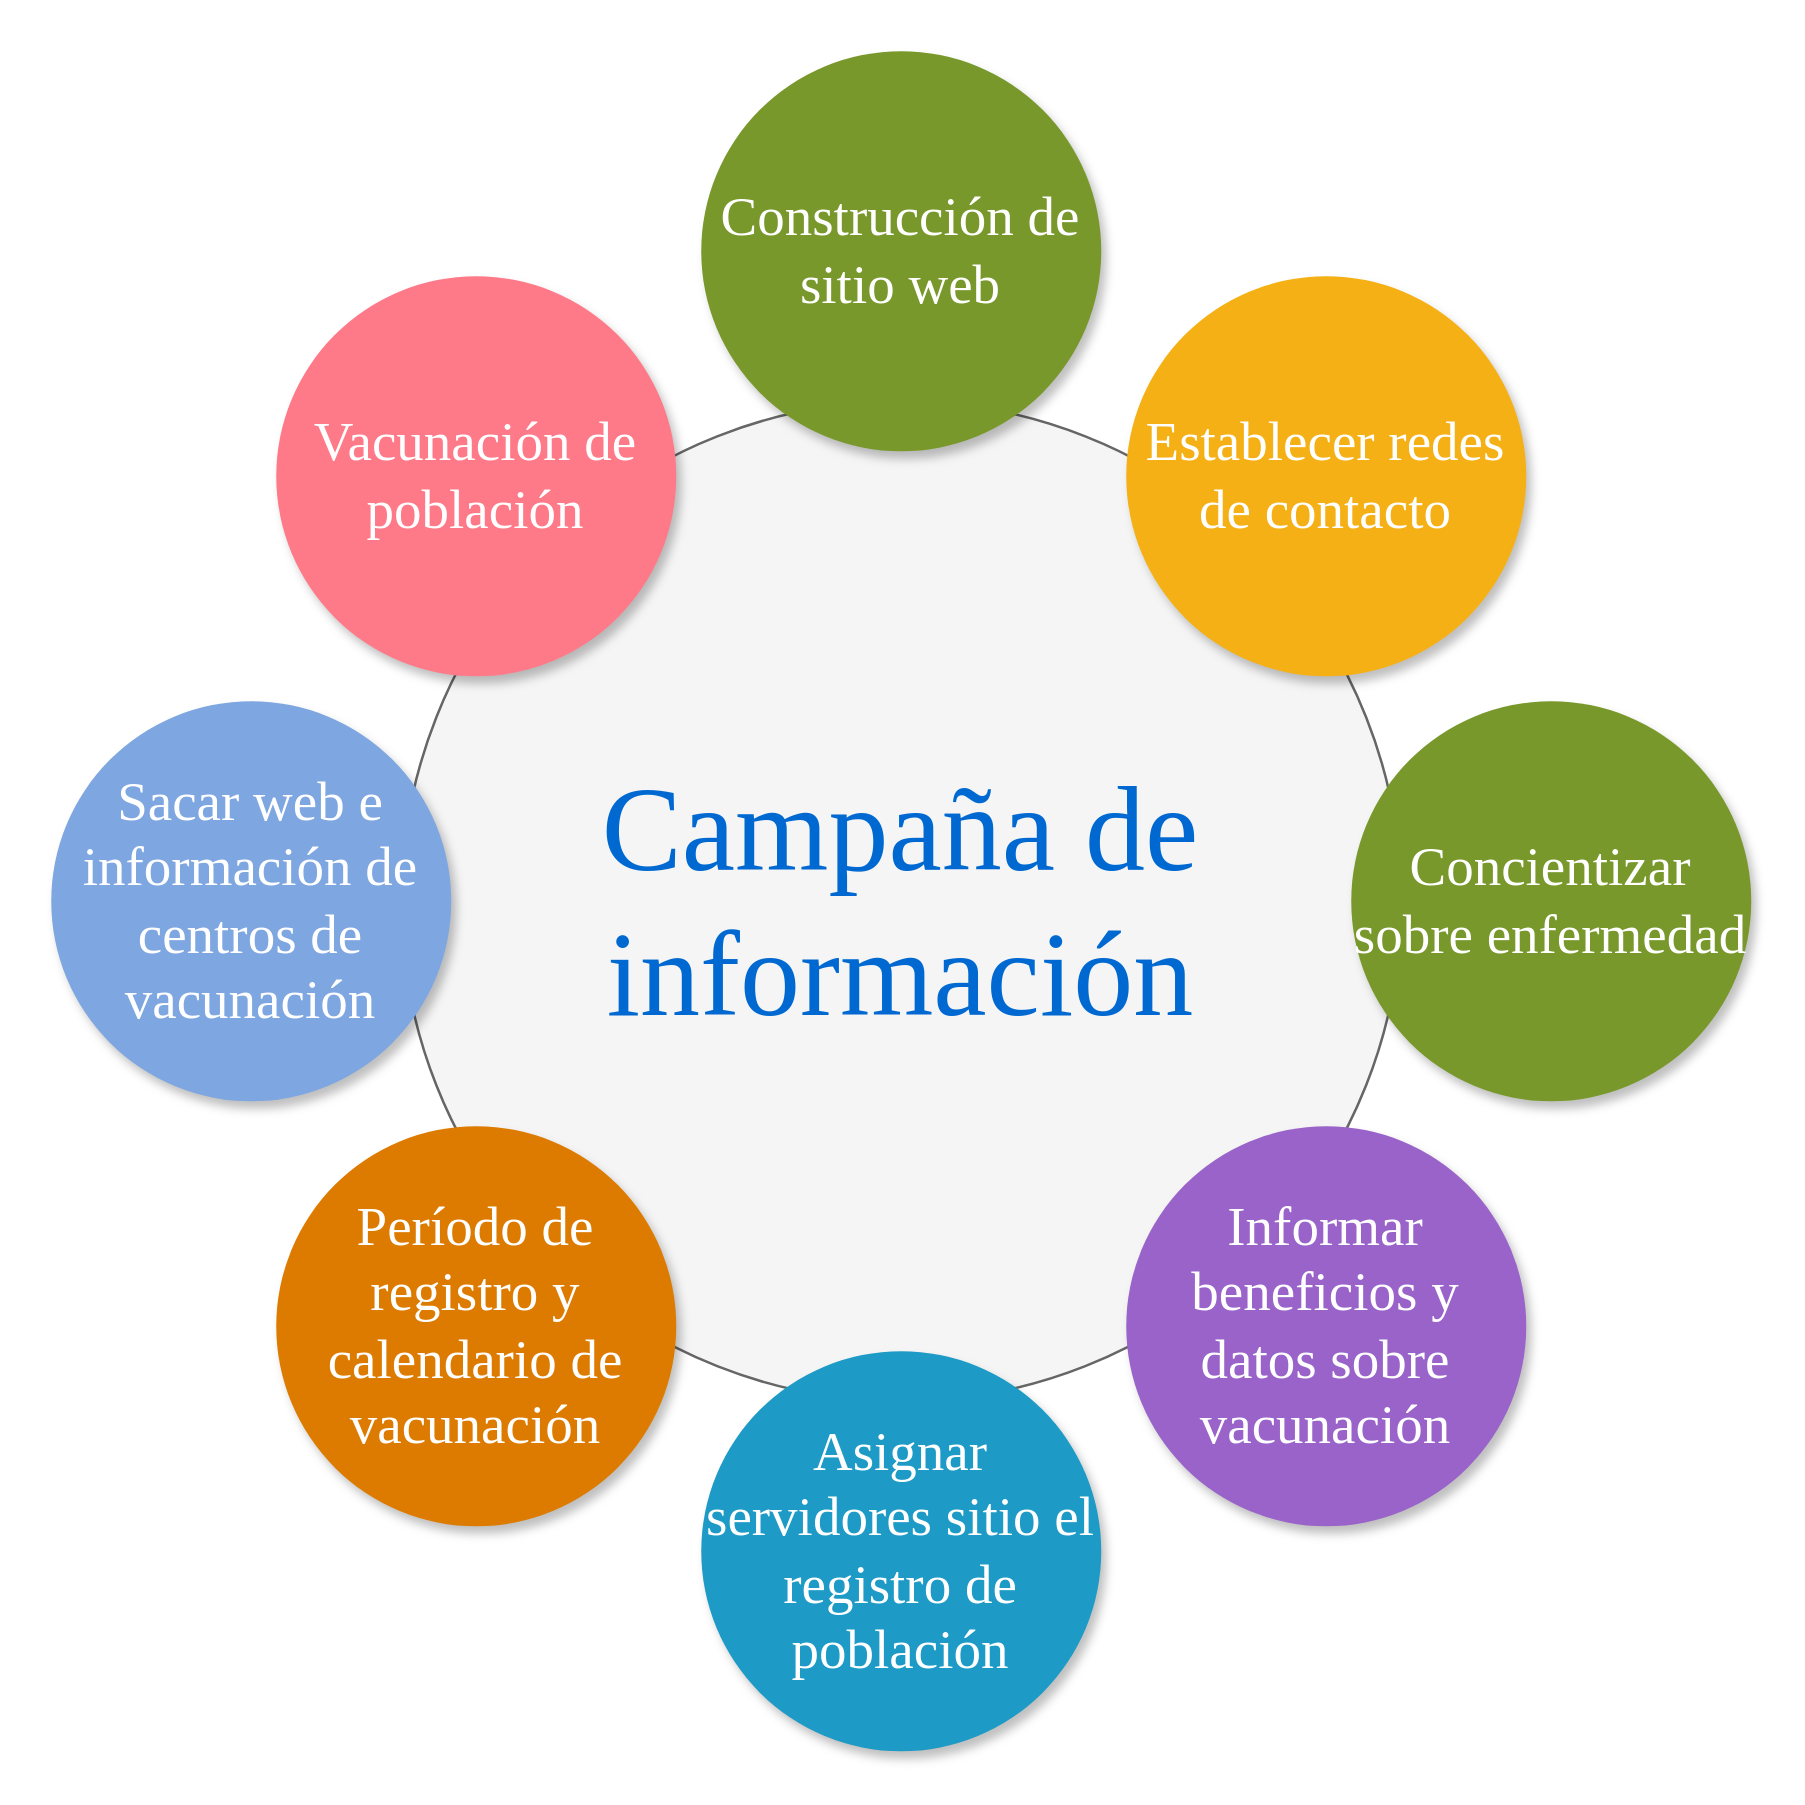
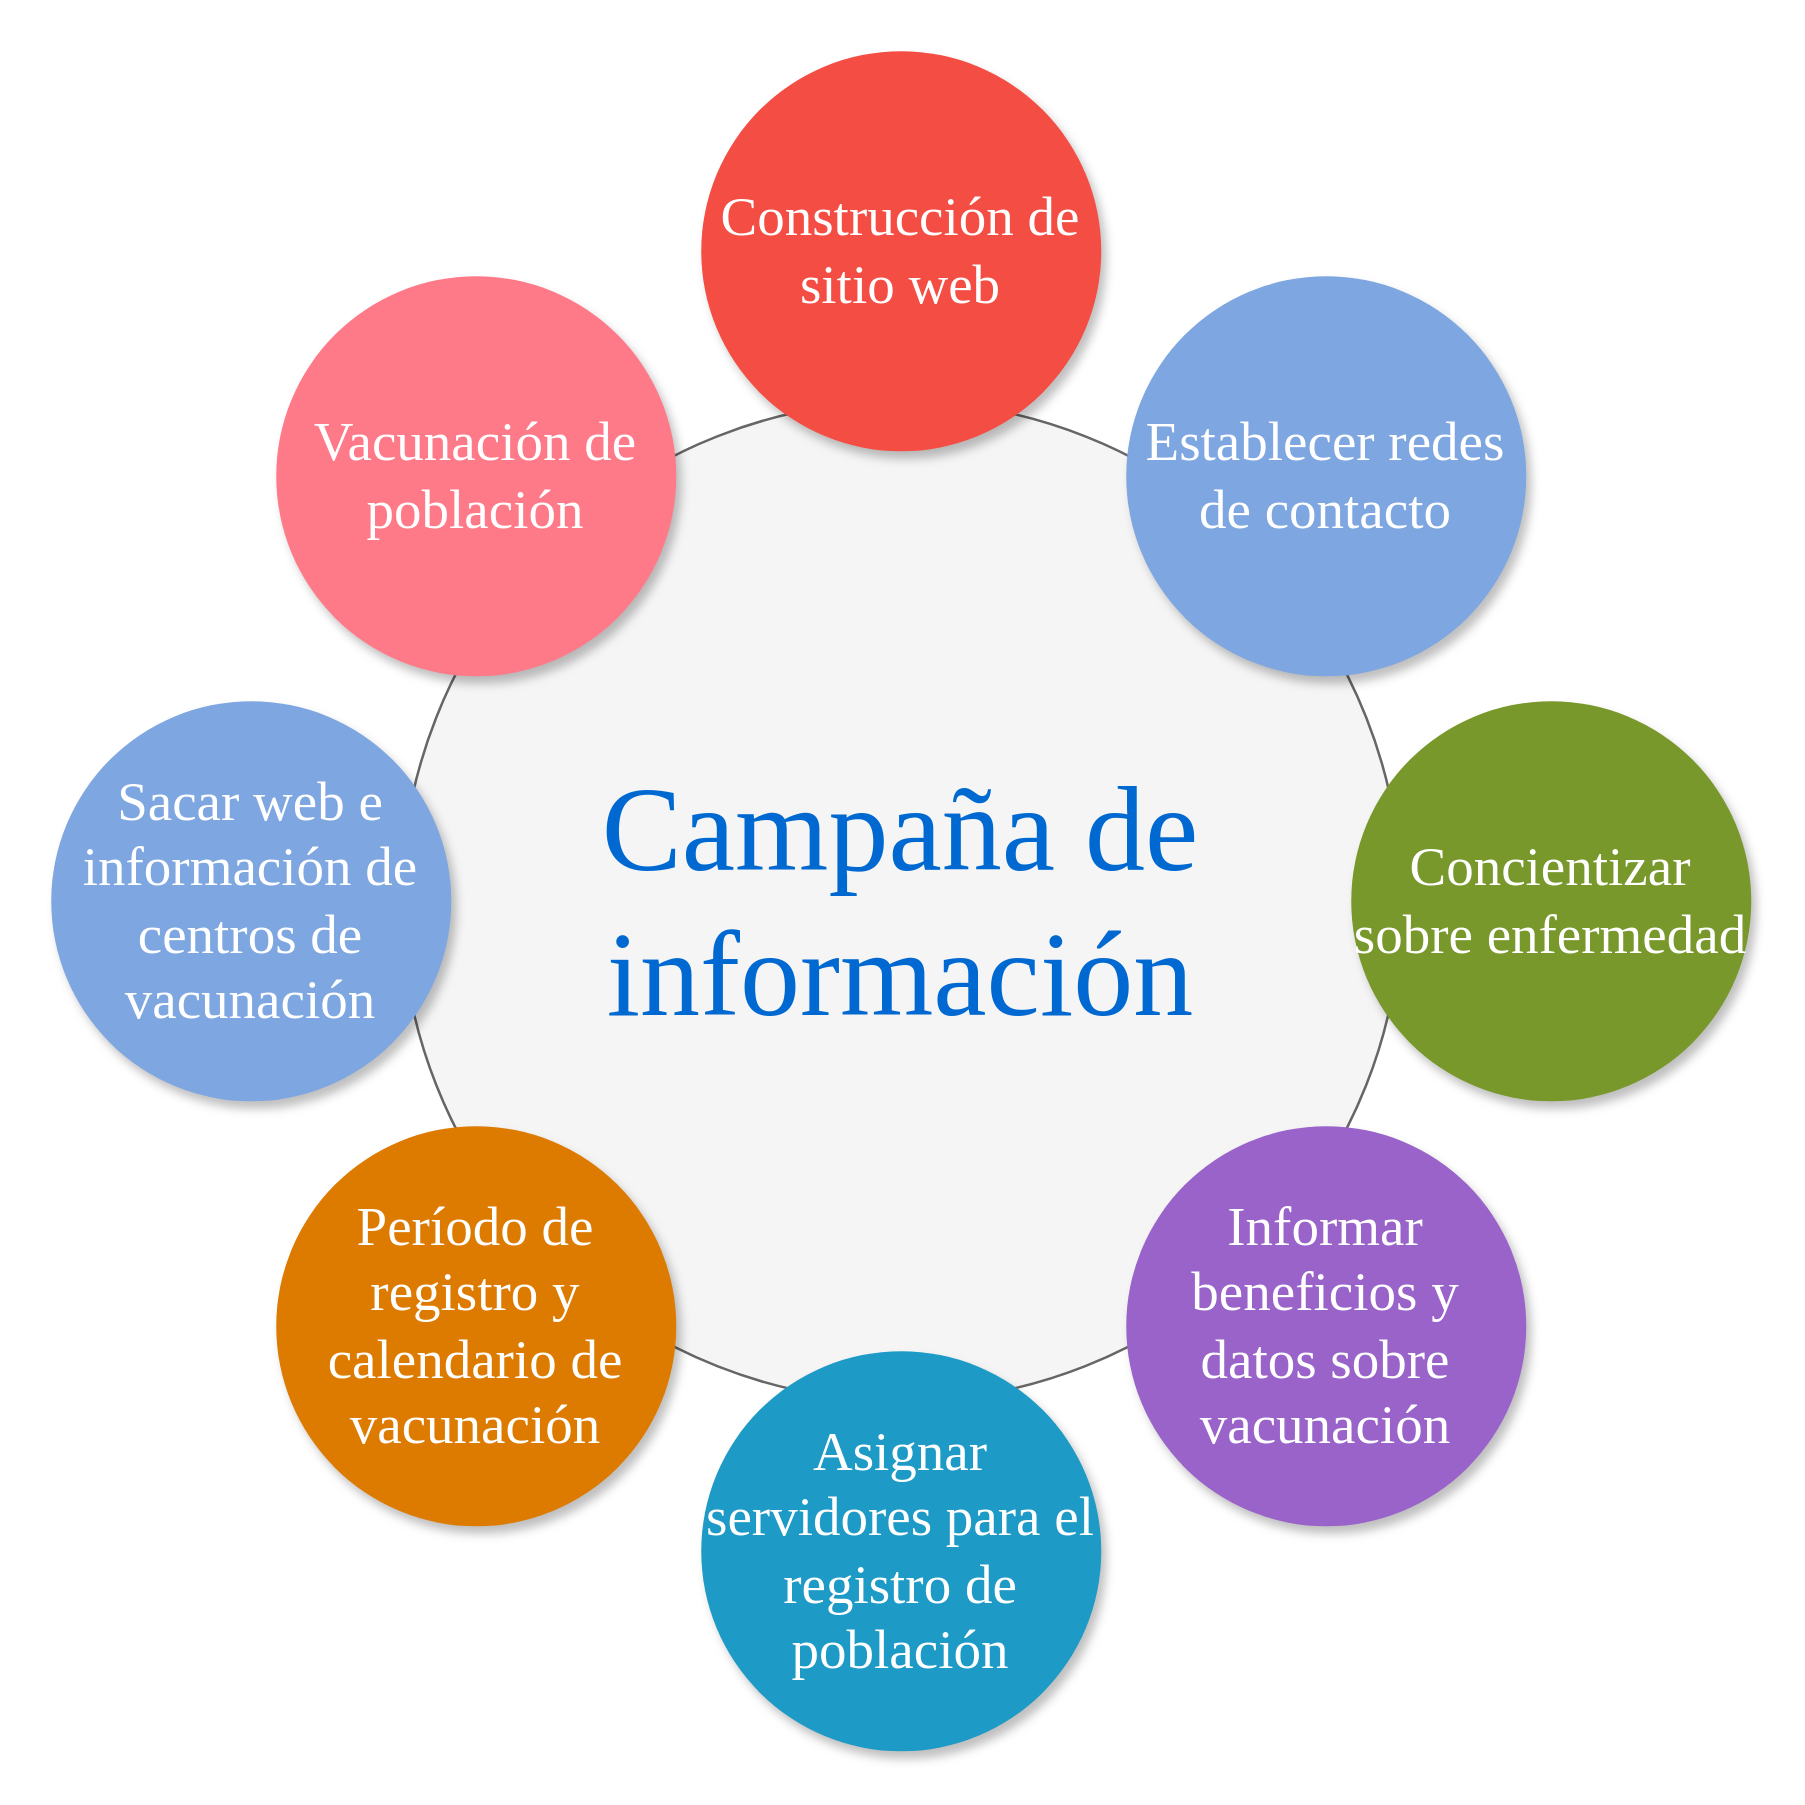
node "Construcción de sitio web": fillcolor #78982b -> #f44d43
node "Establecer redes de contacto": fillcolor #f5b015 -> #7ea6e0
node "Asignar servidores sitio el registro de población": label "Asignar servidores sitio el registro de población" -> "Asignar servidores para el registro de población"
